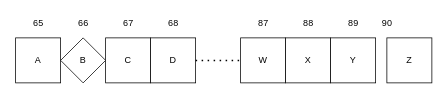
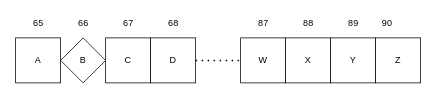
node "Z": moved (409, 60) -> (398, 60)
